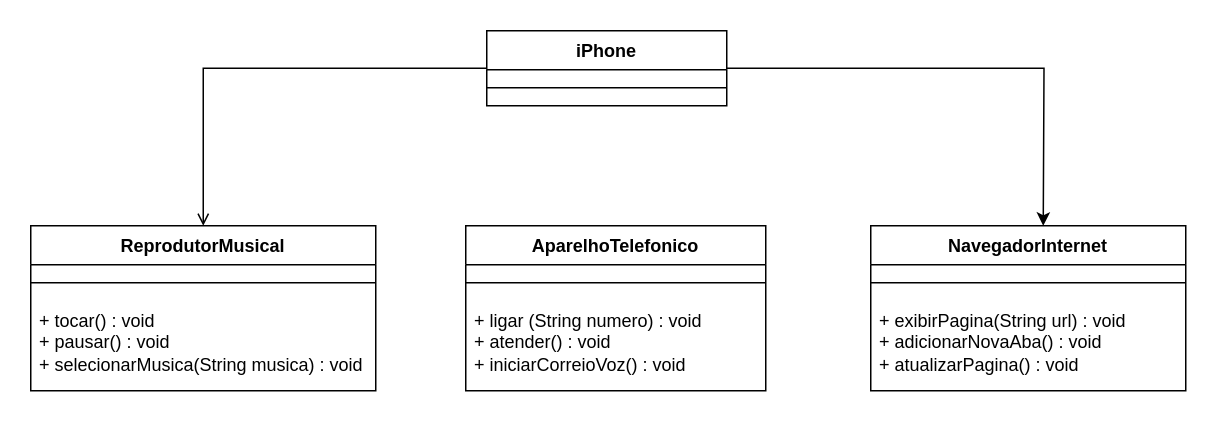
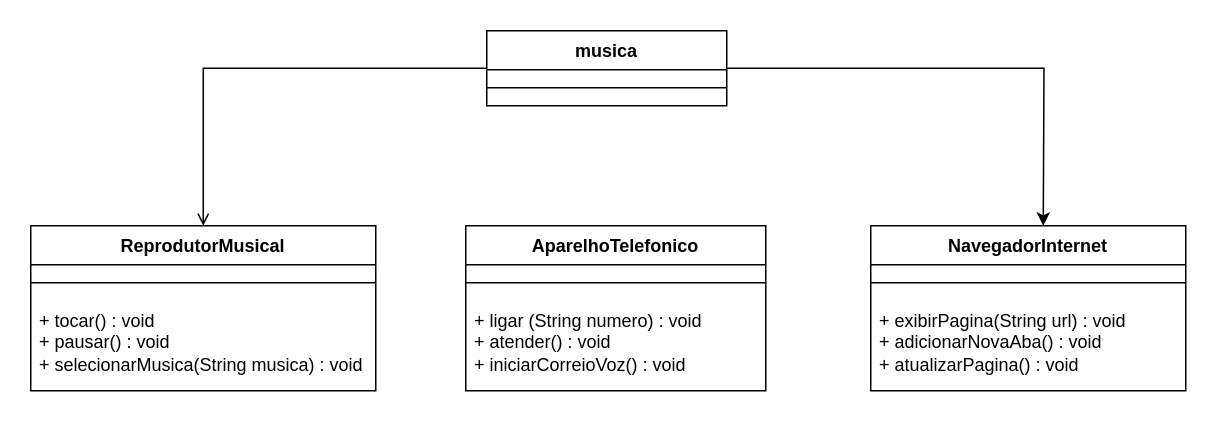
node "iPhone": label "iPhone" -> "musica"
